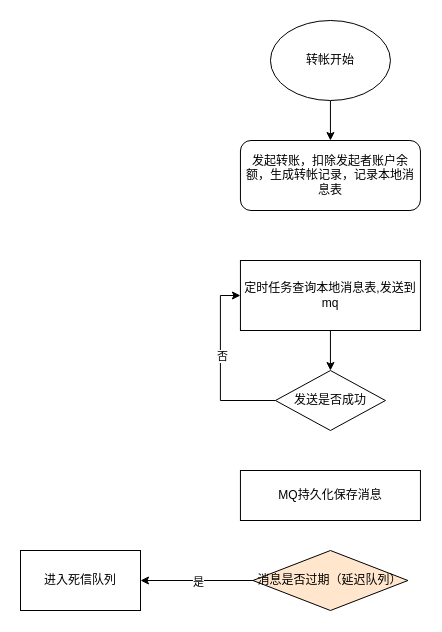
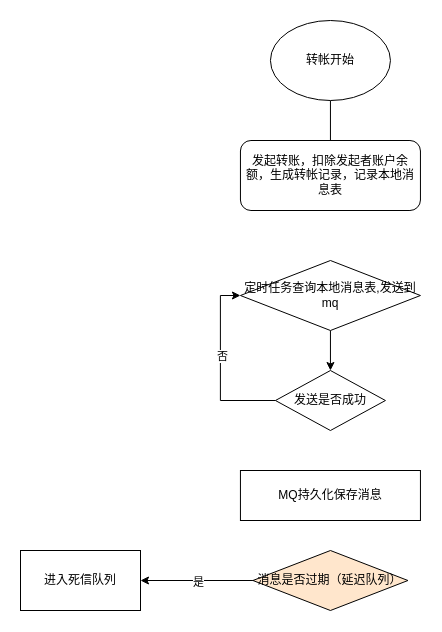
edge "转帐开始" -> "发起转账，扣除发起者账户余额，生成转帐记录，记录本地消息表": arrowhead classic -> none
node "定时任务查询本地消息表,发送到mq": shape rectangle -> diamond
